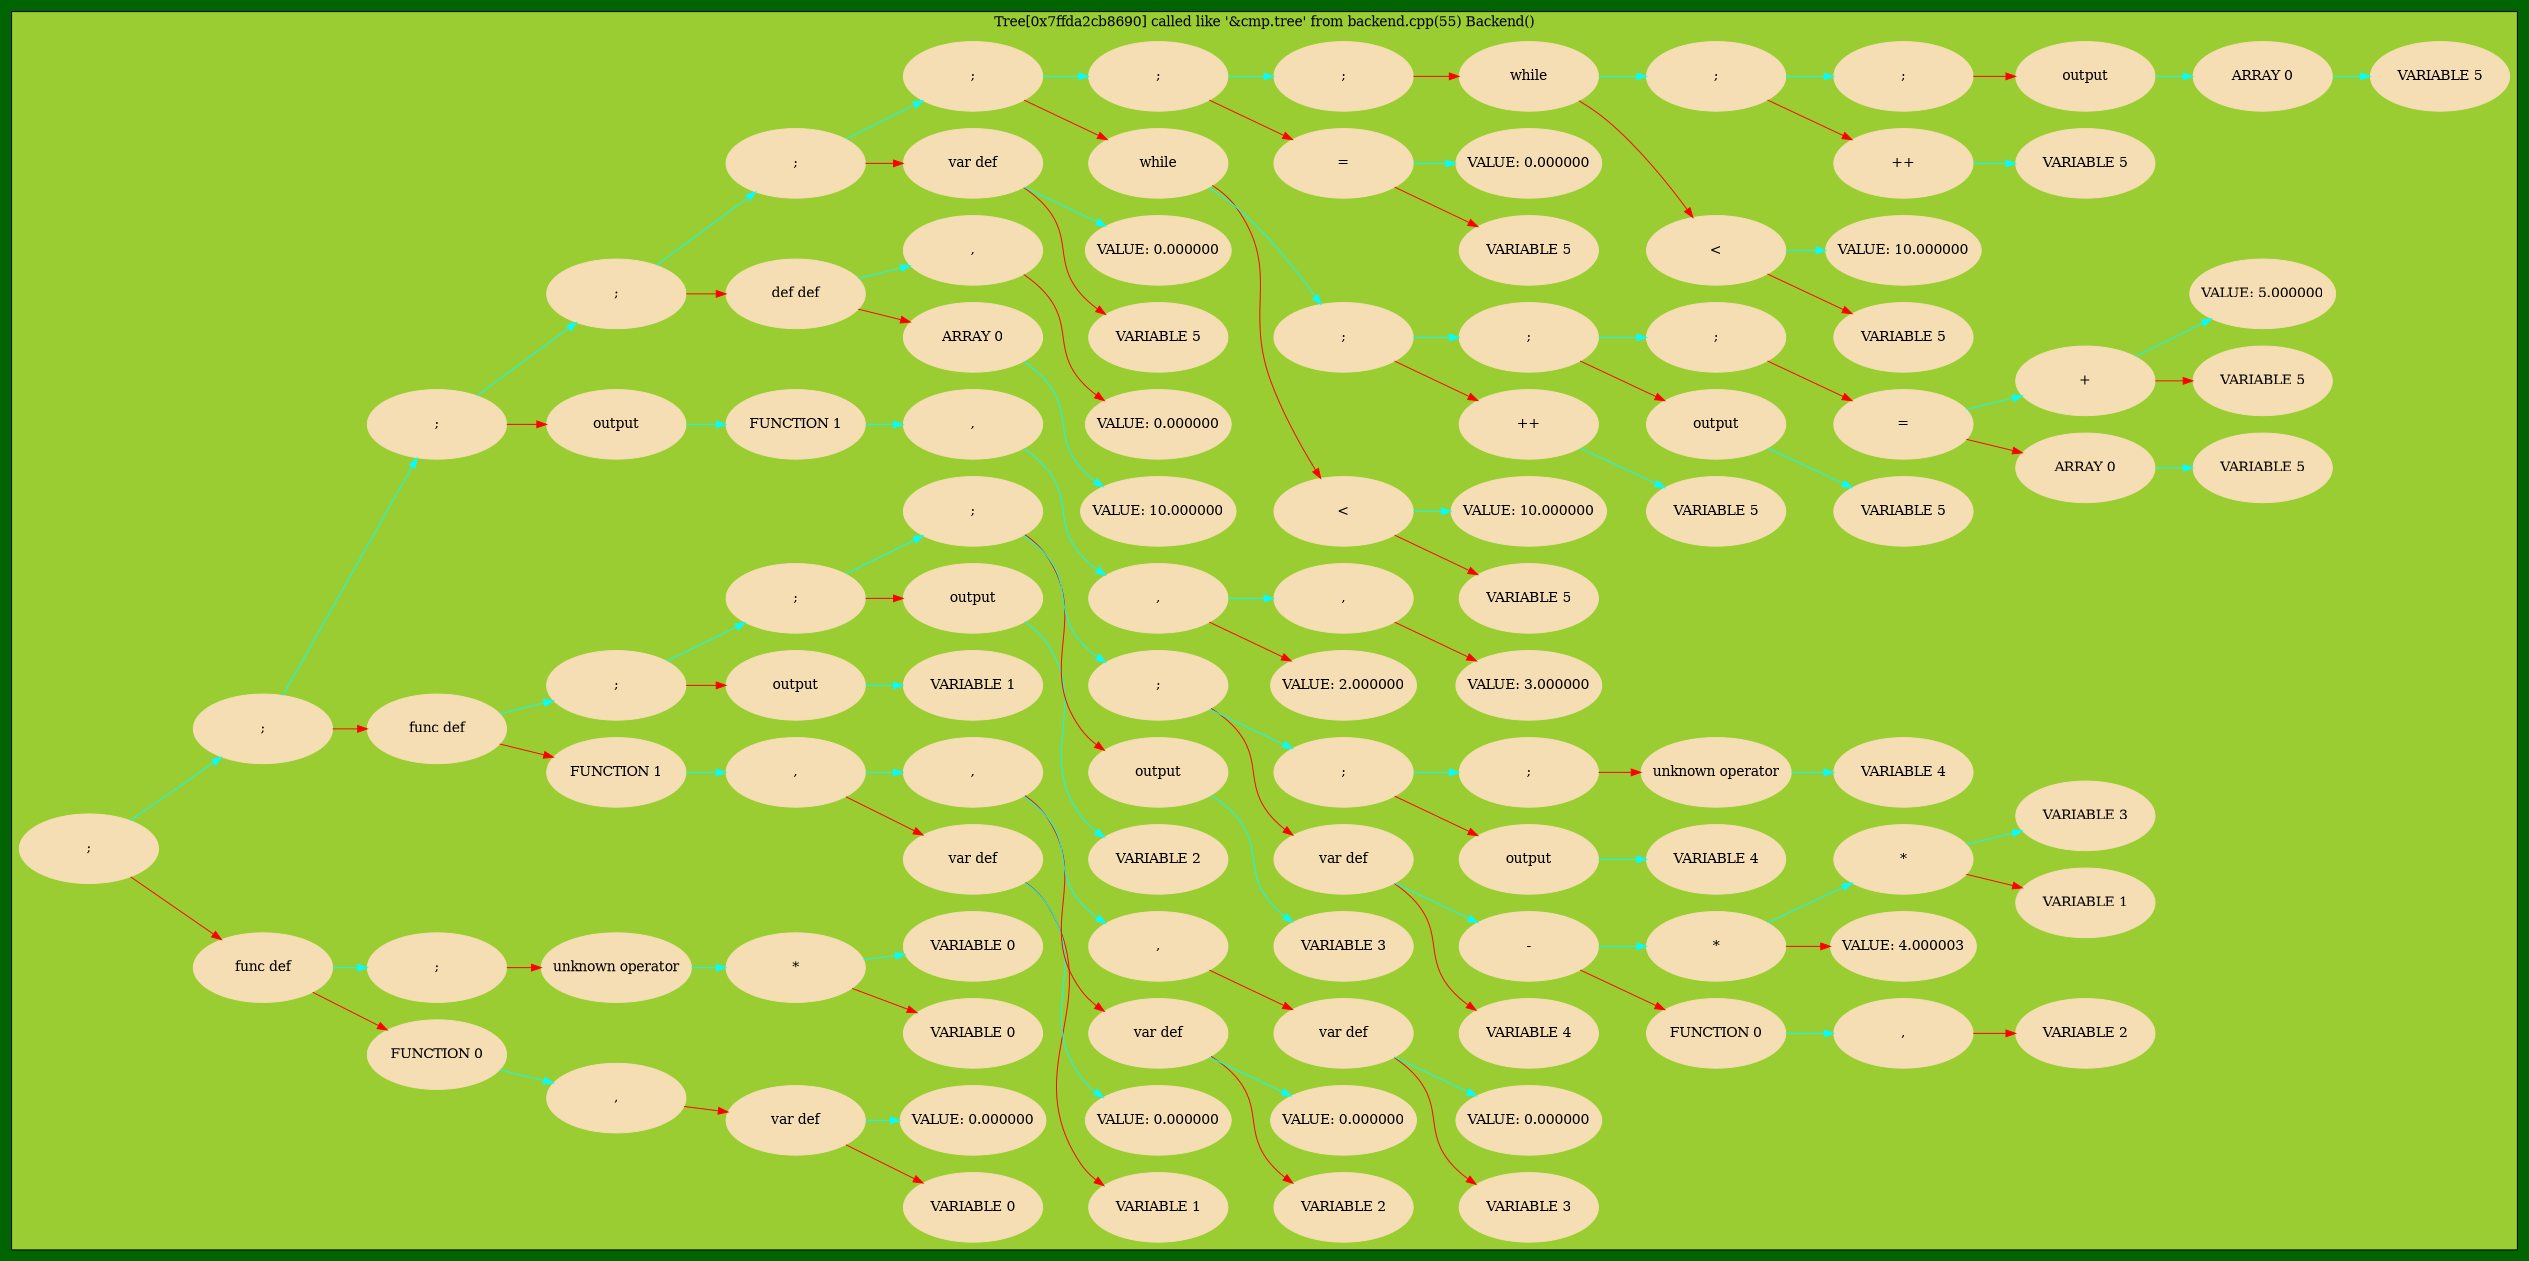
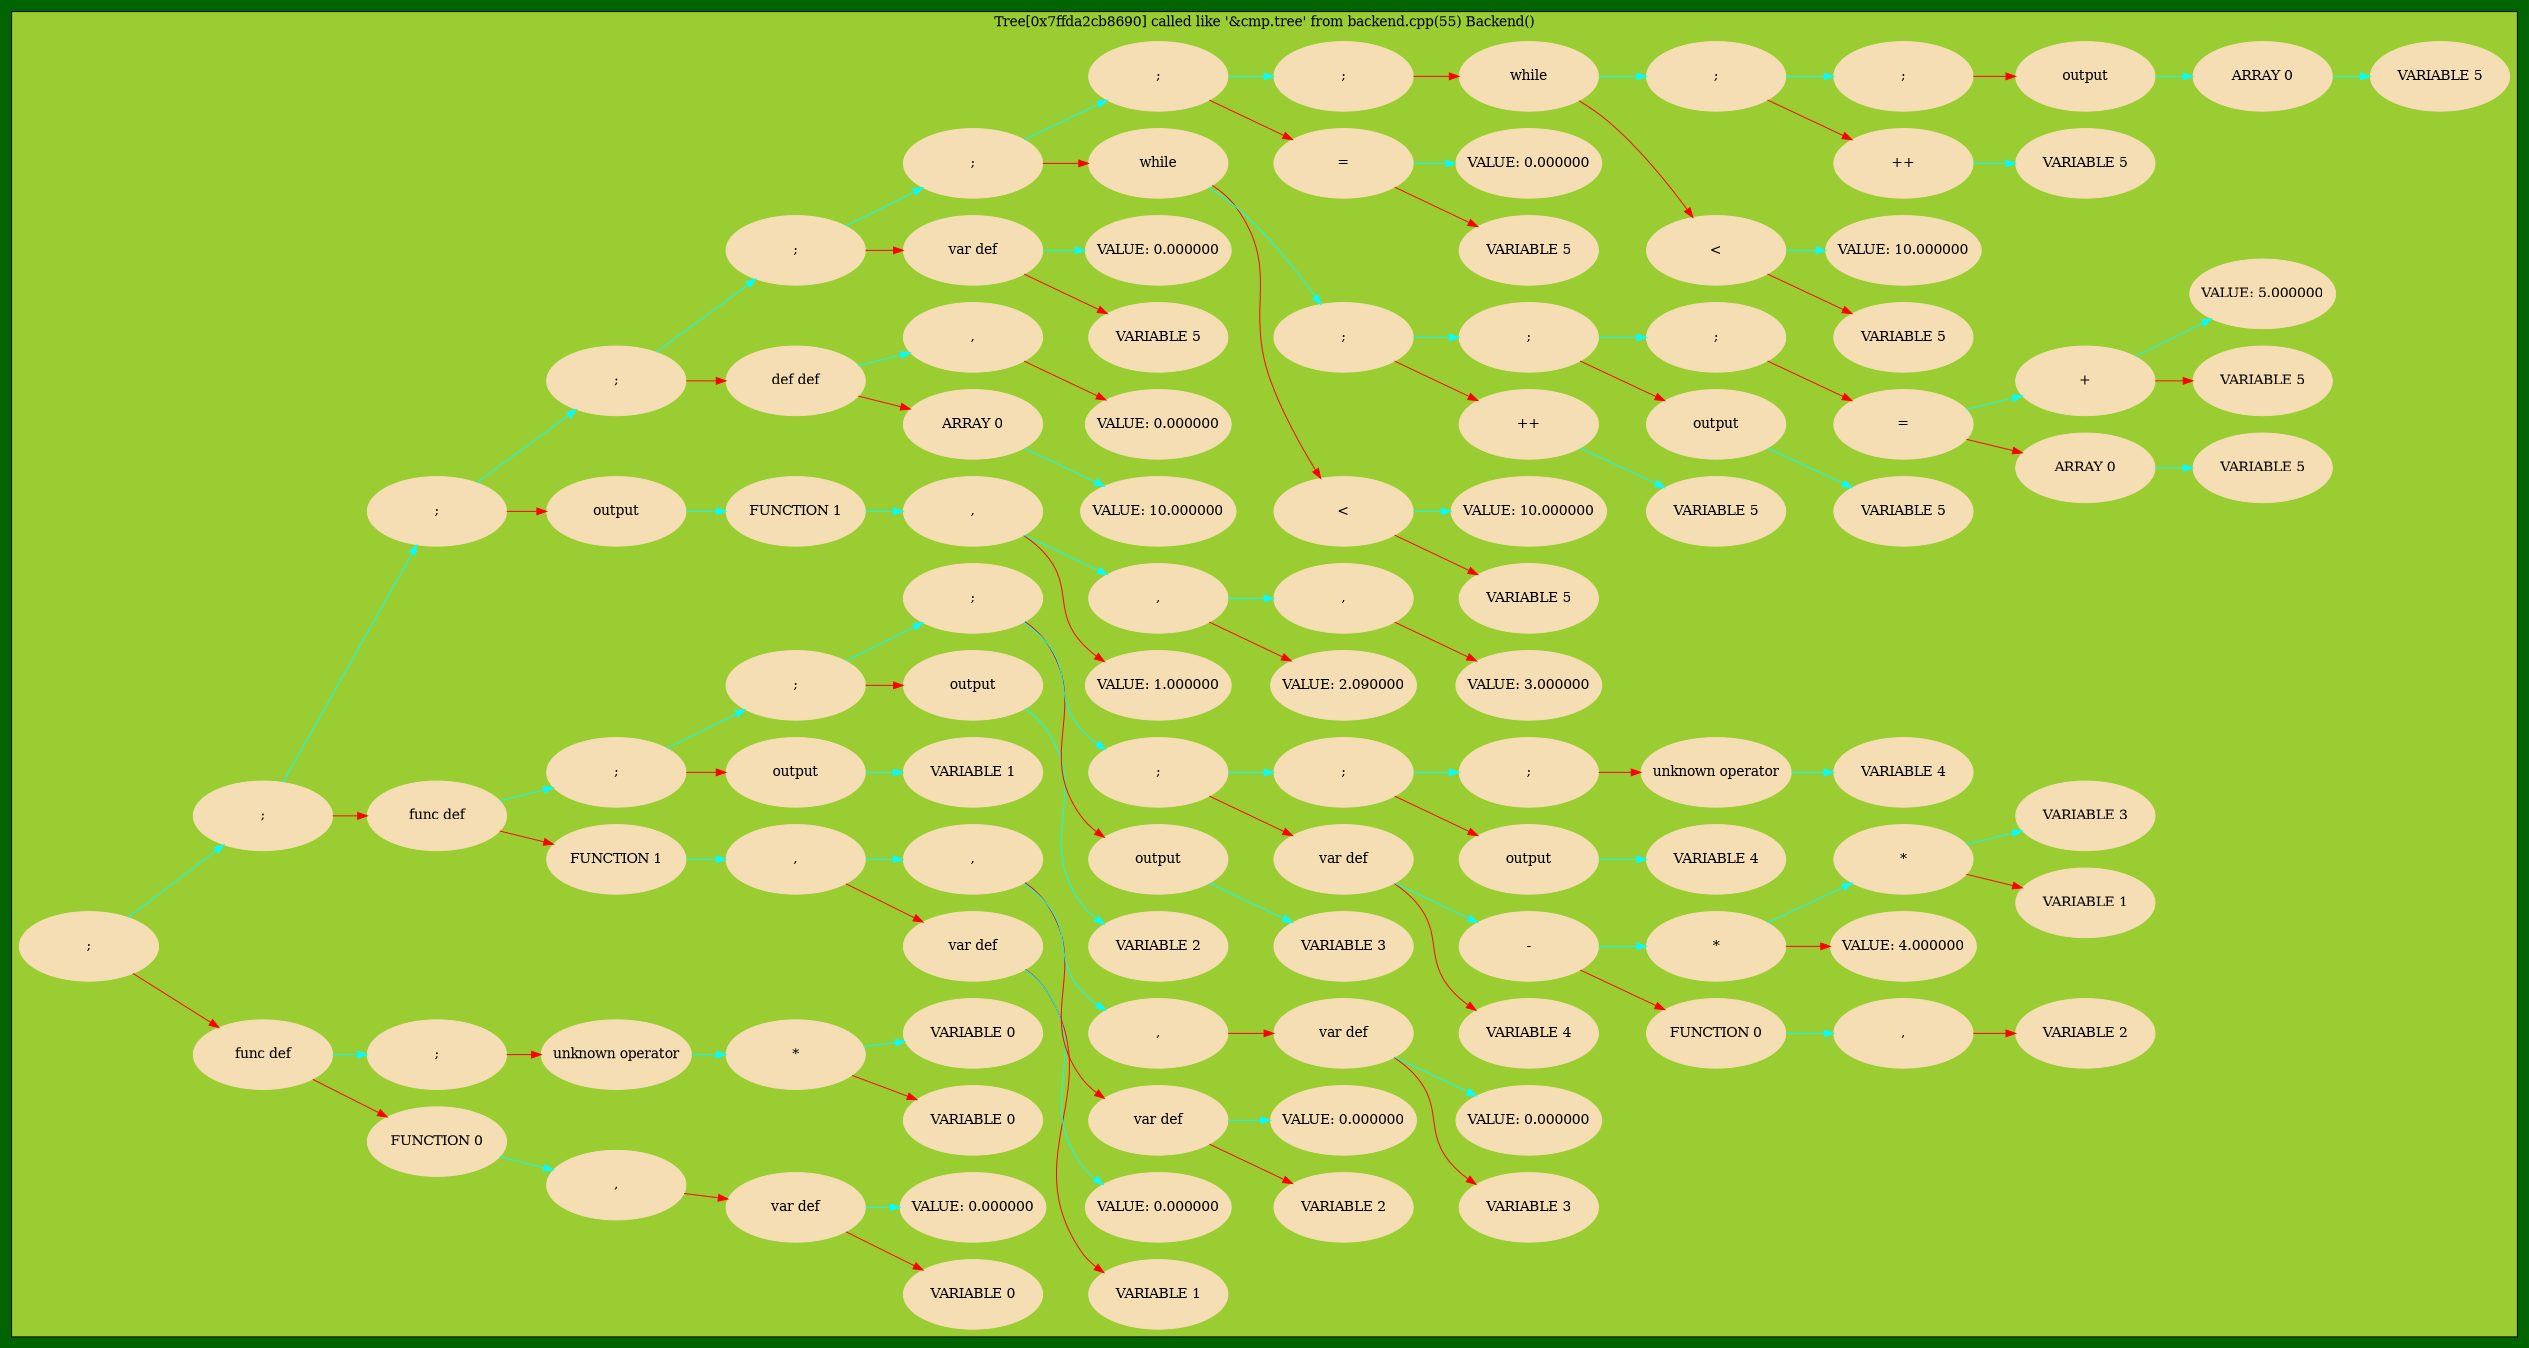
node "VALUE: 1.000000": added
node "VALUE: 2.000000": label "VALUE: 2.000000" -> "VALUE: 2.090000"
node "VALUE: 4.000003": label "VALUE: 4.000003" -> "VALUE: 4.000000"
